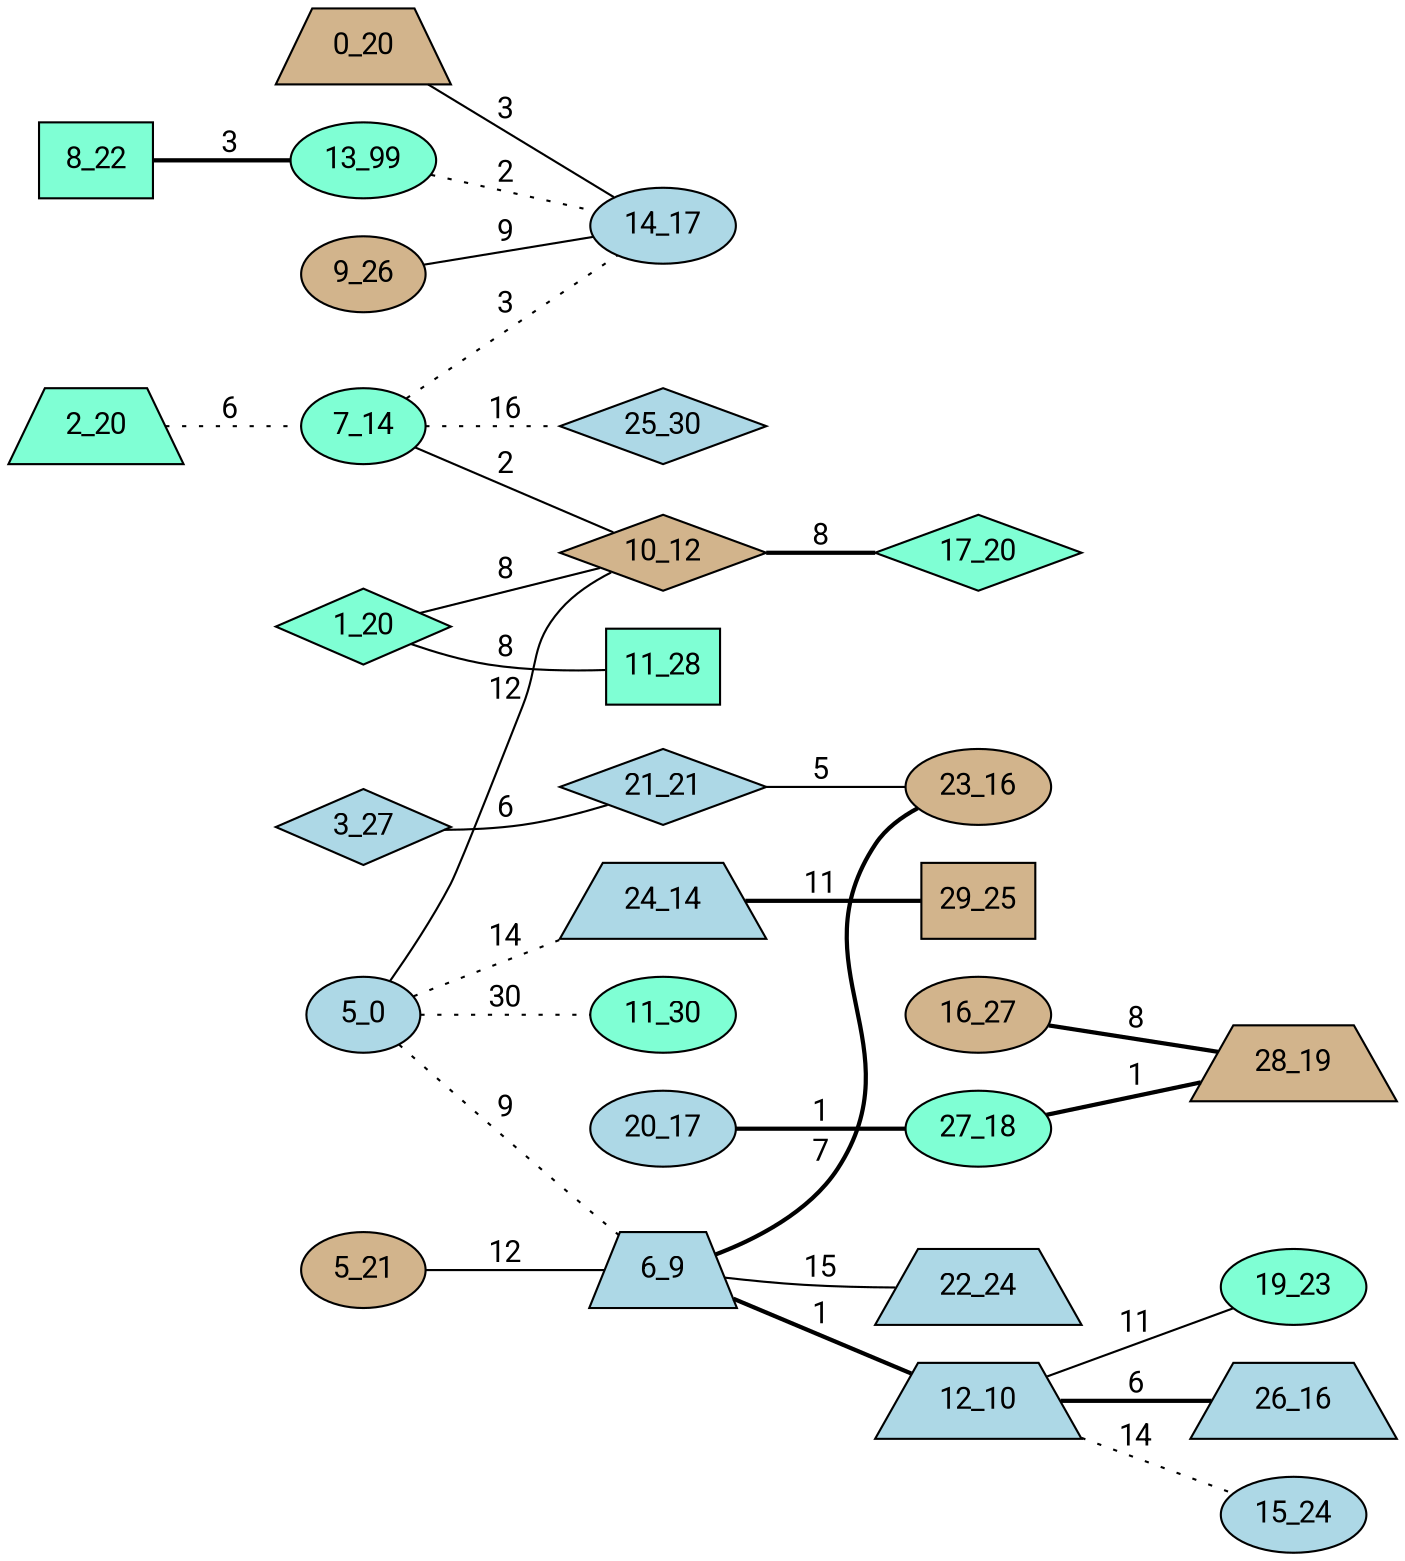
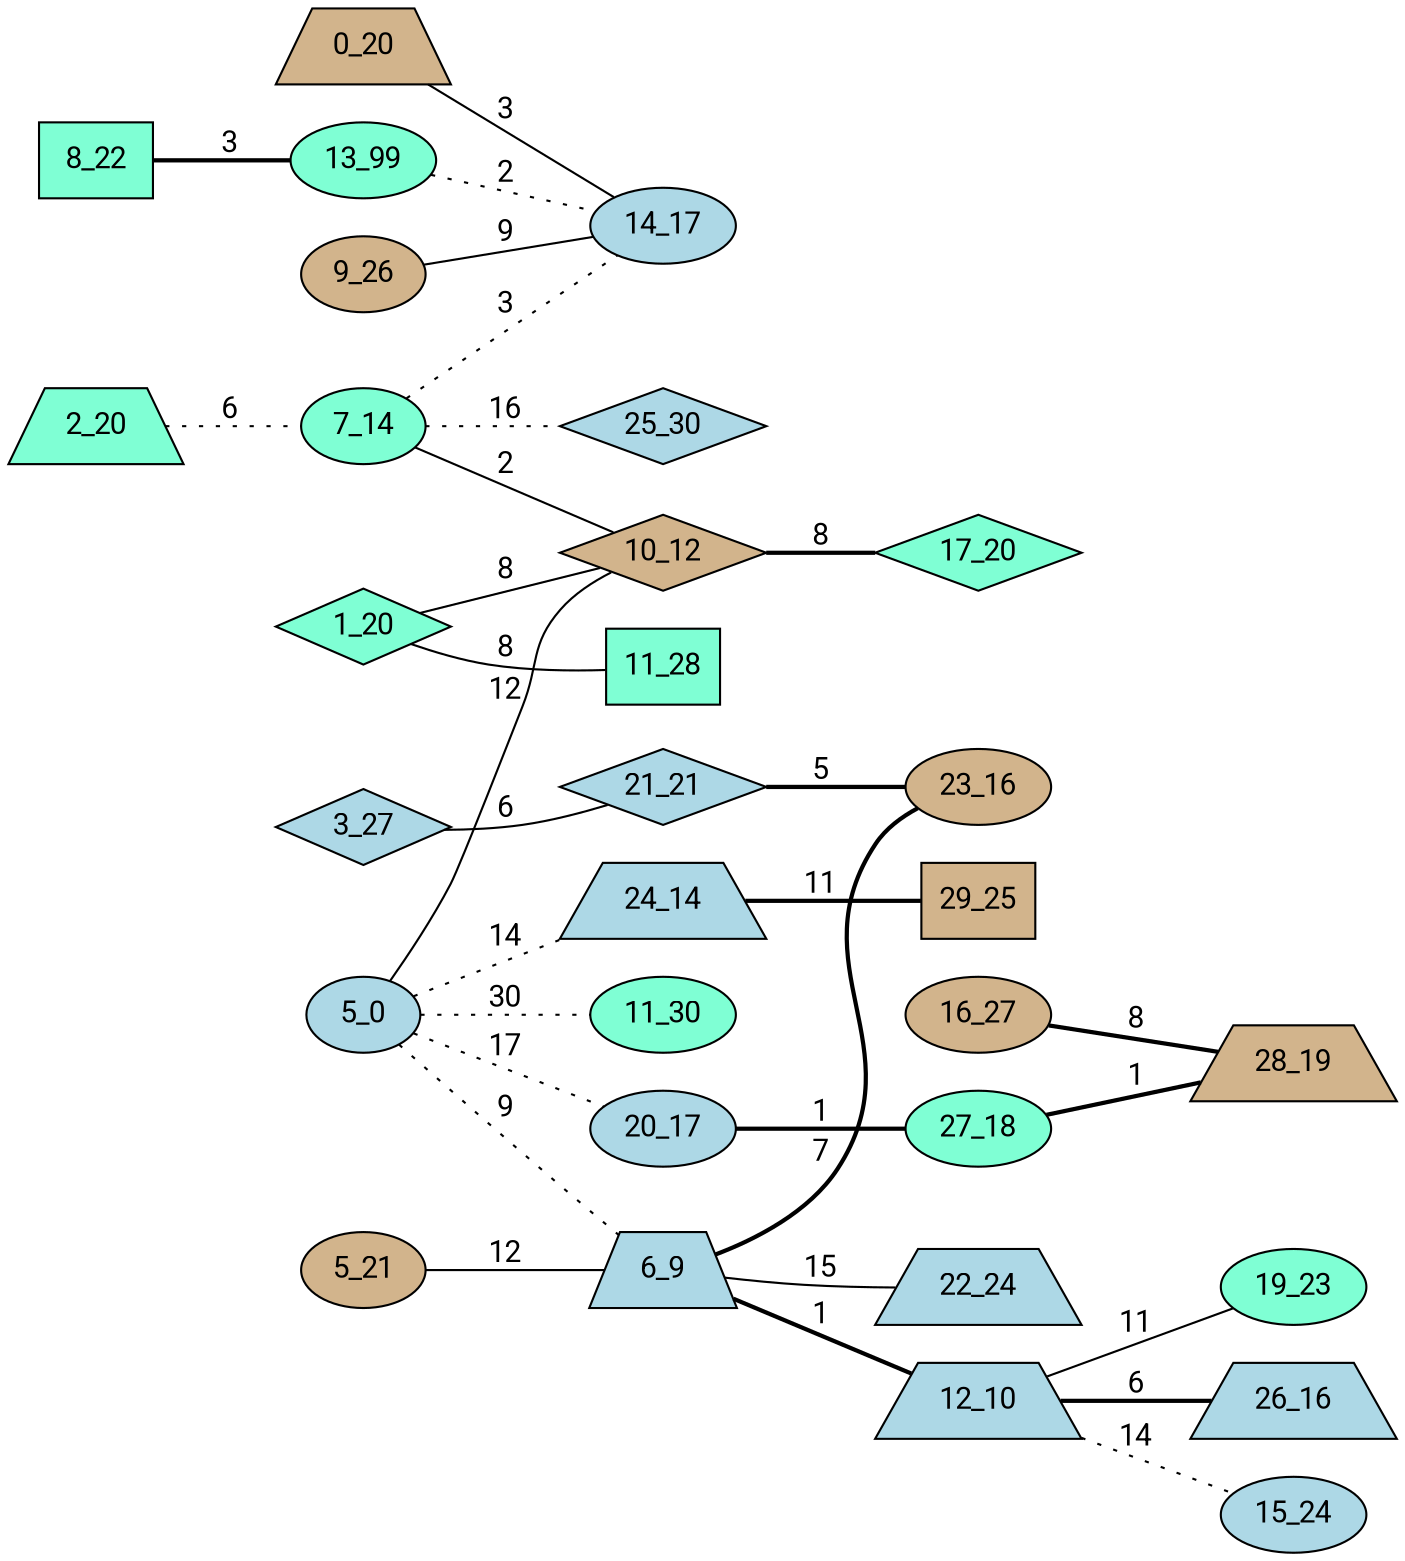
edge "21_21" -- "23_16": style solid -> bold
edge "5_0" -- "20_17": added, label "17"
